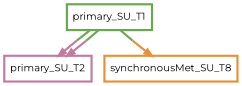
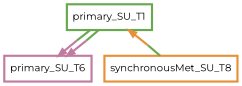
edge "primary_SU_T1" -> "synchronousMet_SU_T8": reversed
node "primary_SU_T2": label "primary_SU_T2" -> "primary_SU_T6"
